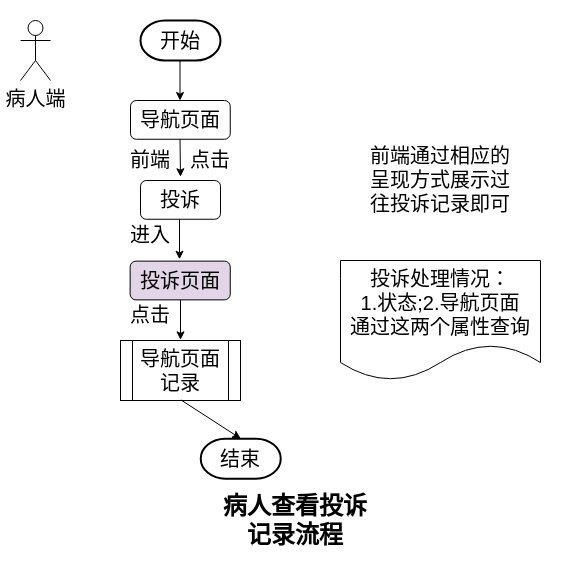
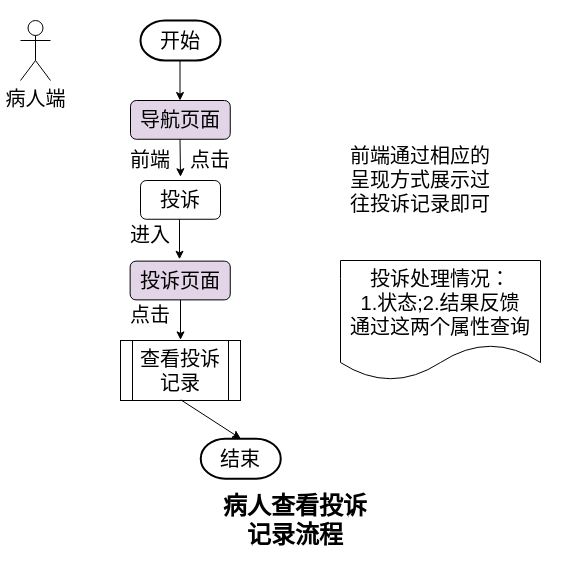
node "导航页面": fillcolor #ffffff -> #e1d5e7
node "前端通过相应的呈现方式展示过往投诉记录即可": moved (441, 180) -> (421, 180)
node "投诉处理情况： 1.状态;2.导航页面 通过这两个属性查询": label "投诉处理情况： 1.状态;2.导航页面 通过这两个属性查询" -> "投诉处理情况： 1.状态;2.结果反馈 通过这两个属性查询"
node "导航页面 记录": label "导航页面 记录" -> "查看投诉 记录"
